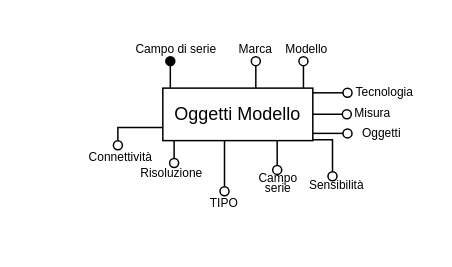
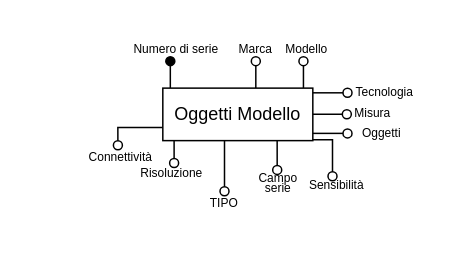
node "Campo di serie": label "Campo di serie" -> "Numero di serie"
